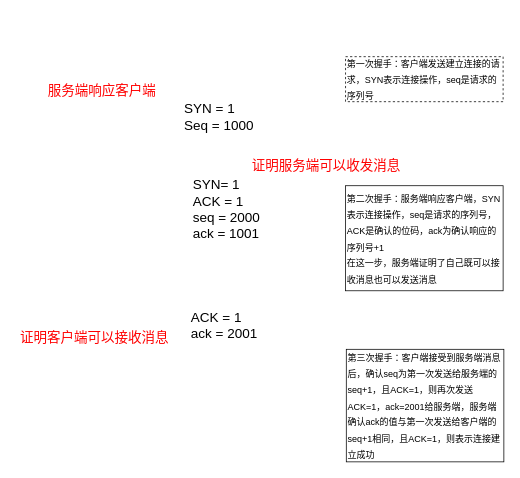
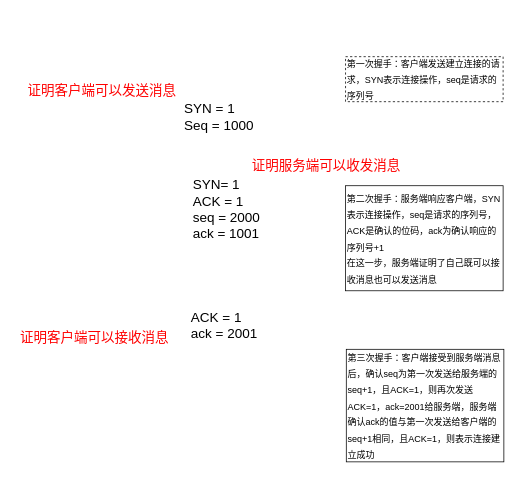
node "服务端响应客户端": label "服务端响应客户端" -> "证明客户端可以发送消息"
